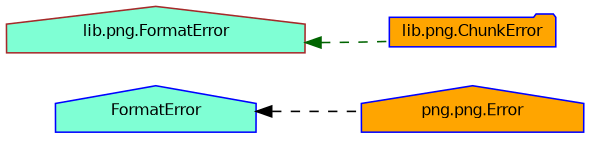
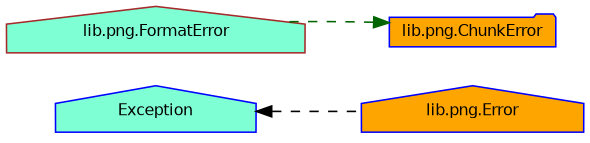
edge "lib.png.ChunkError" -> "lib.png.FormatError": reversed
node "FormatError": label "FormatError" -> "Exception"
node "png.png.Error": label "png.png.Error" -> "lib.png.Error"
